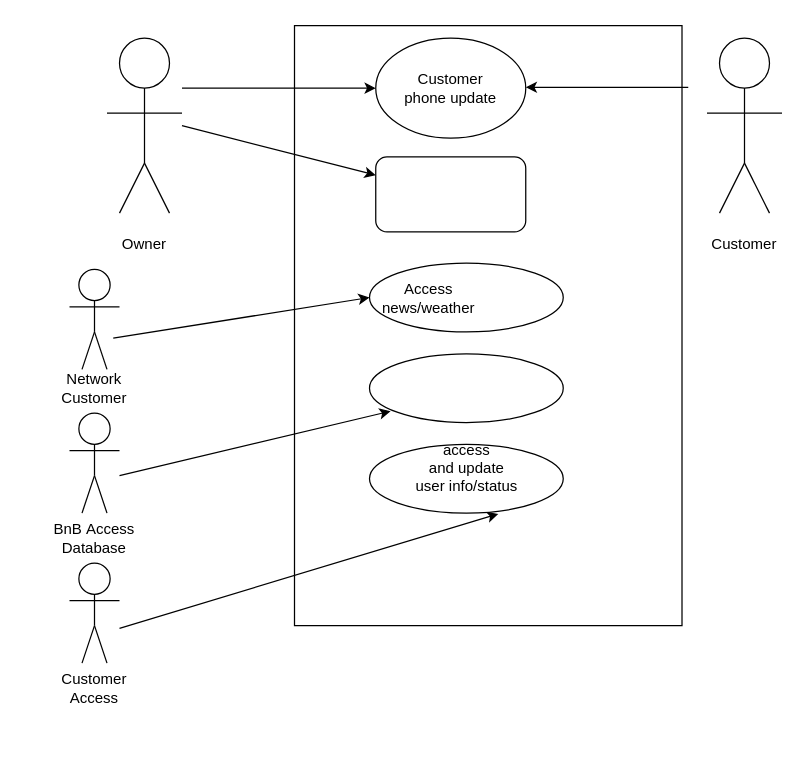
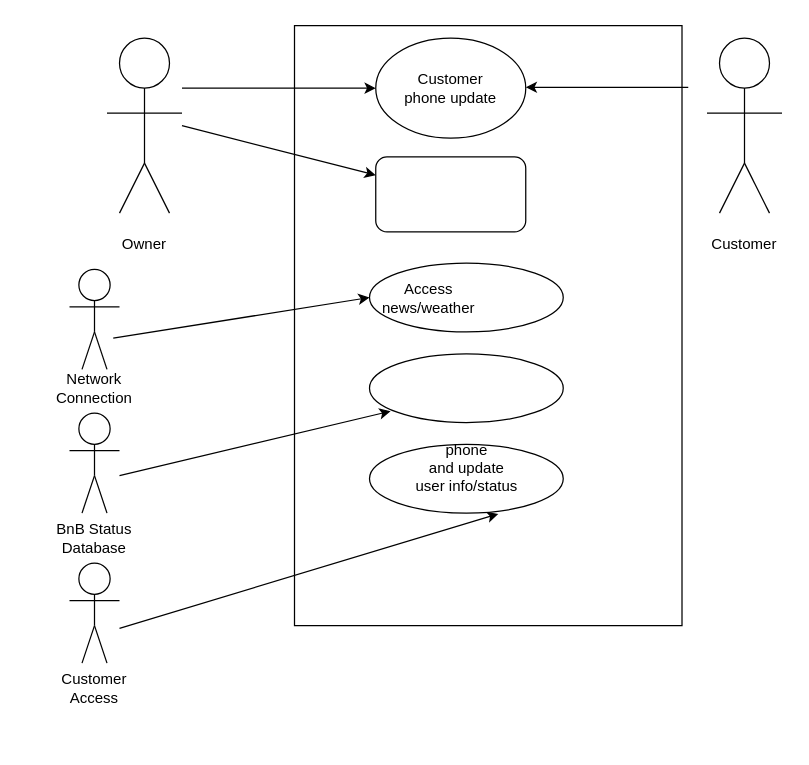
node "Network Customer": label "Network Customer" -> "Network Connection"
node "access and update user info/status": label "access and update user info/status" -> "phone and update user info/status"
node "BnB Access Database": label "BnB Access Database" -> "BnB Status Database"
